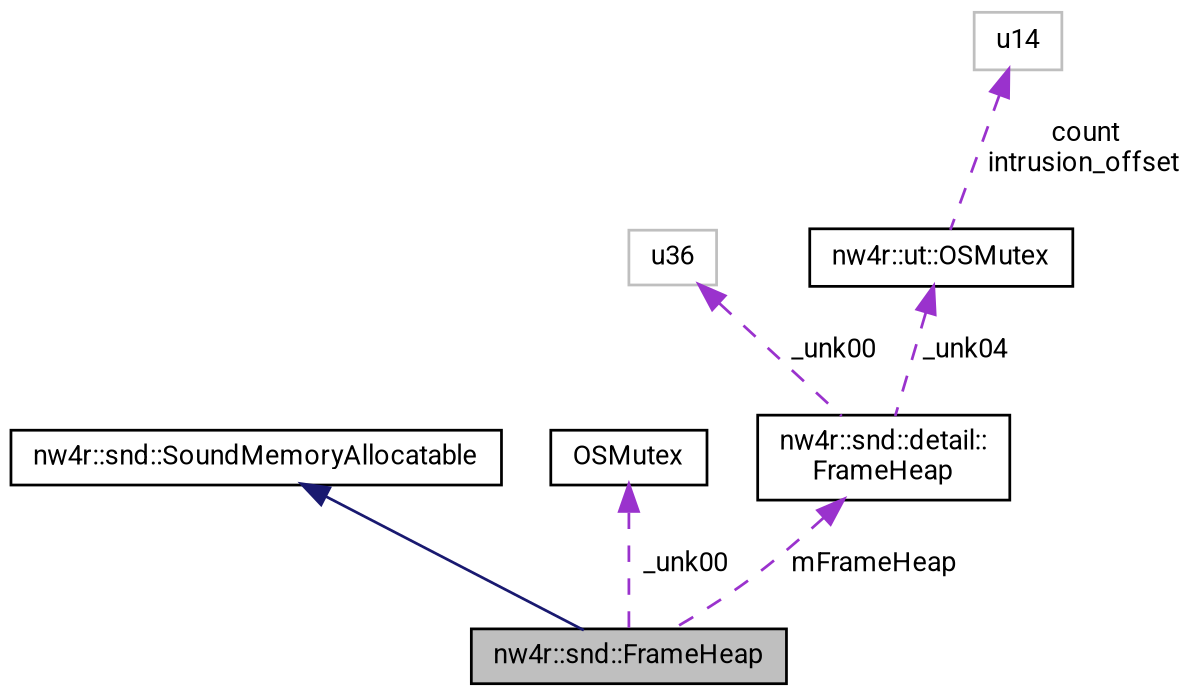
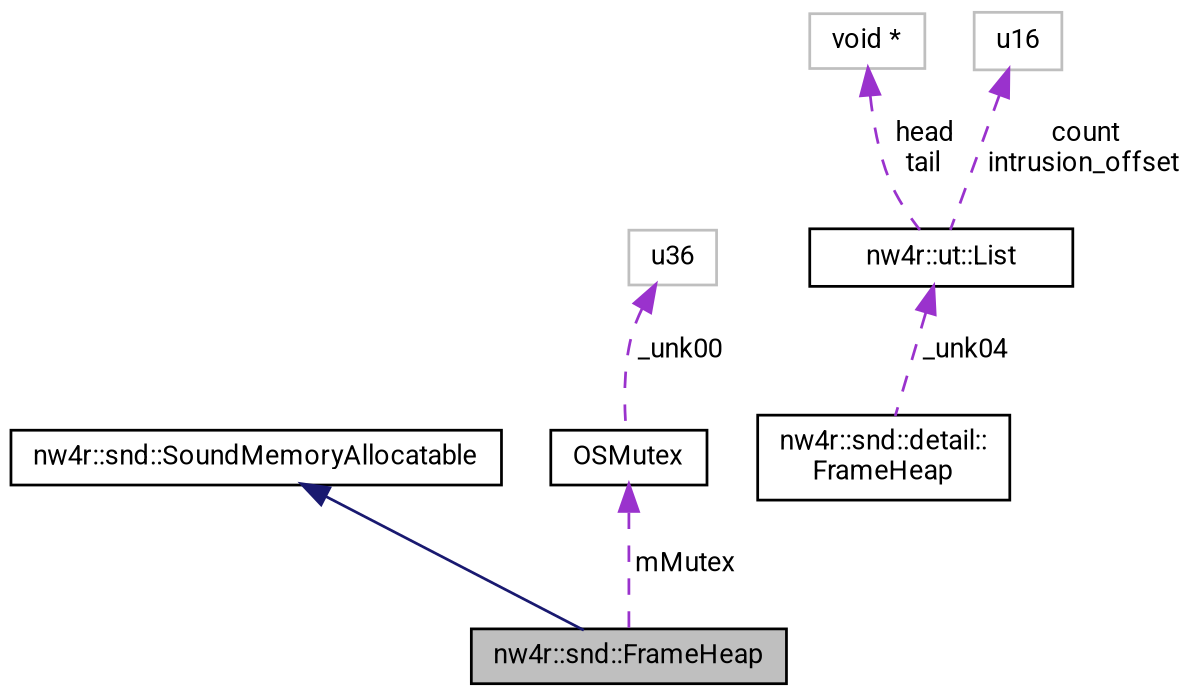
node "void *": added
node "u14": label "u14" -> "u16"
node "nw4r::ut::OSMutex": label "nw4r::ut::OSMutex" -> "nw4r::ut::List"
edge "nw4r::snd::detail:: FrameHeap" -> "u36": now "OSMutex" -> "u36"
edge "nw4r::snd::FrameHeap" -> "OSMutex": label " _unk00" -> " mMutex"
edge "nw4r::snd::FrameHeap" -> "nw4r::snd::detail:: FrameHeap": removed, label "mFrameHeap"
